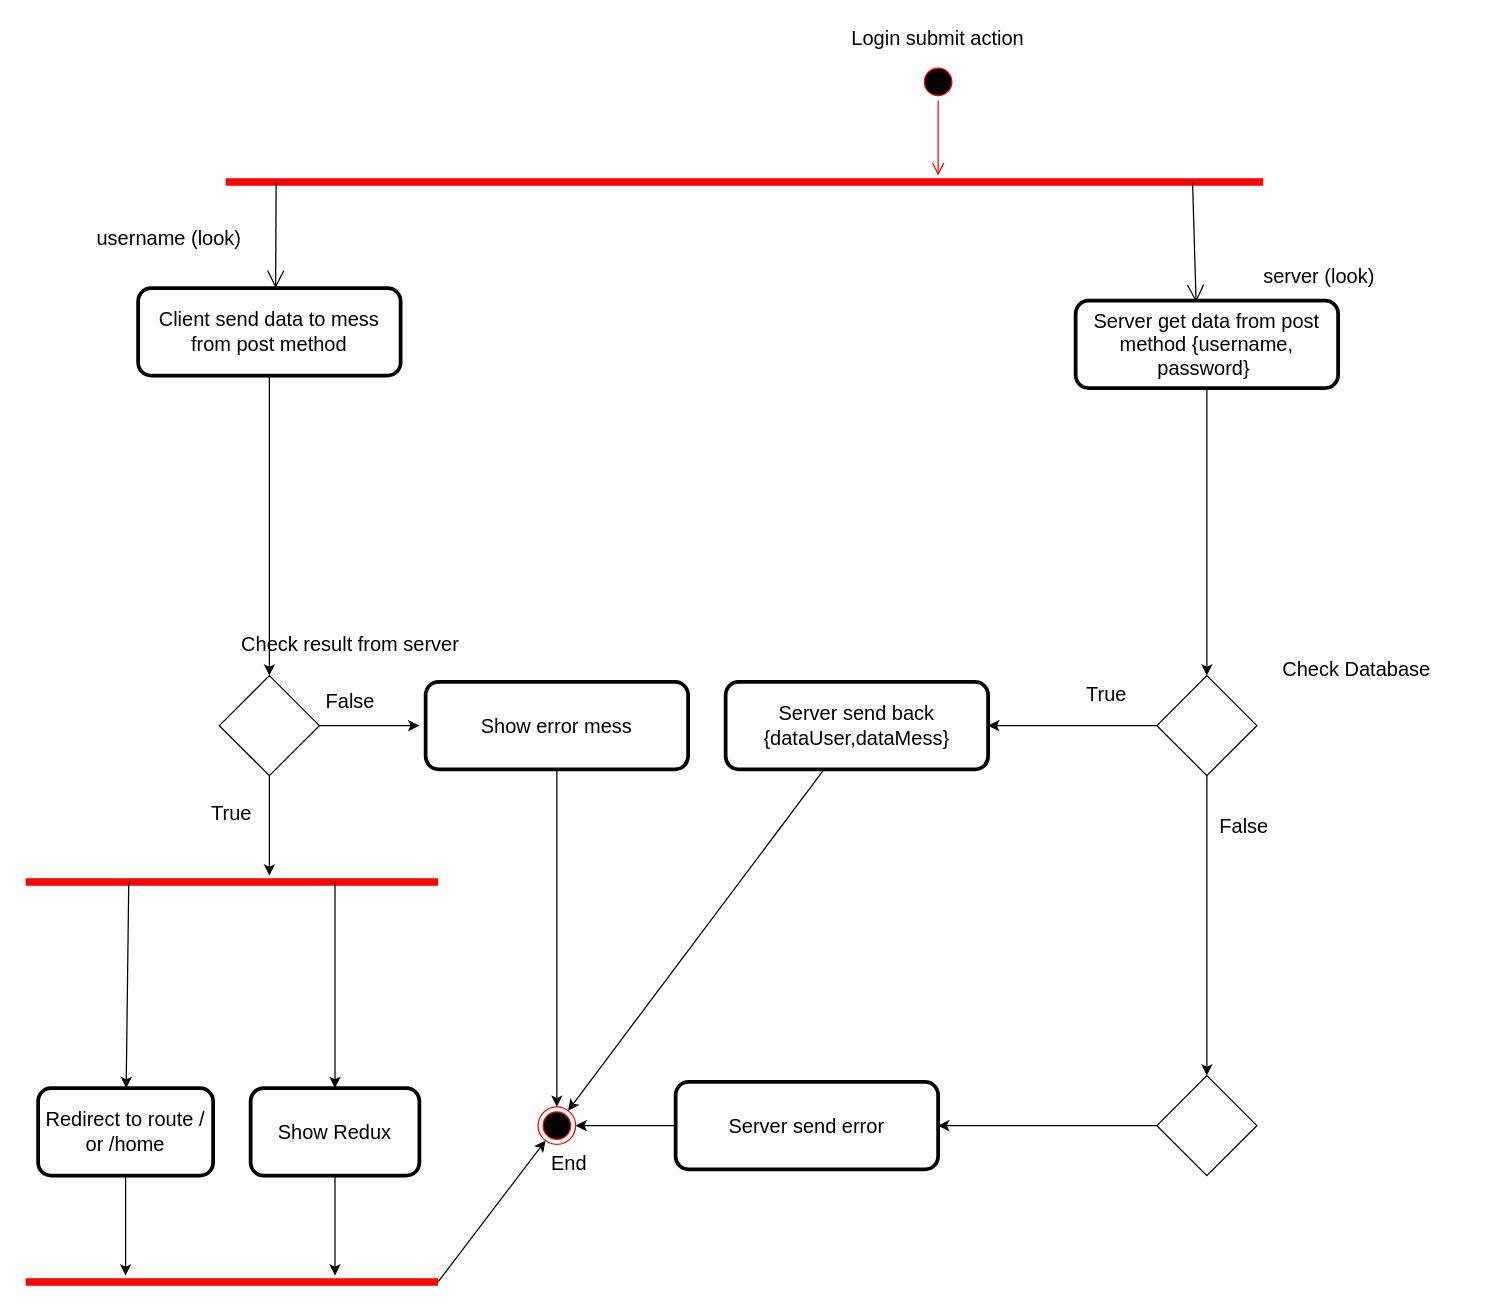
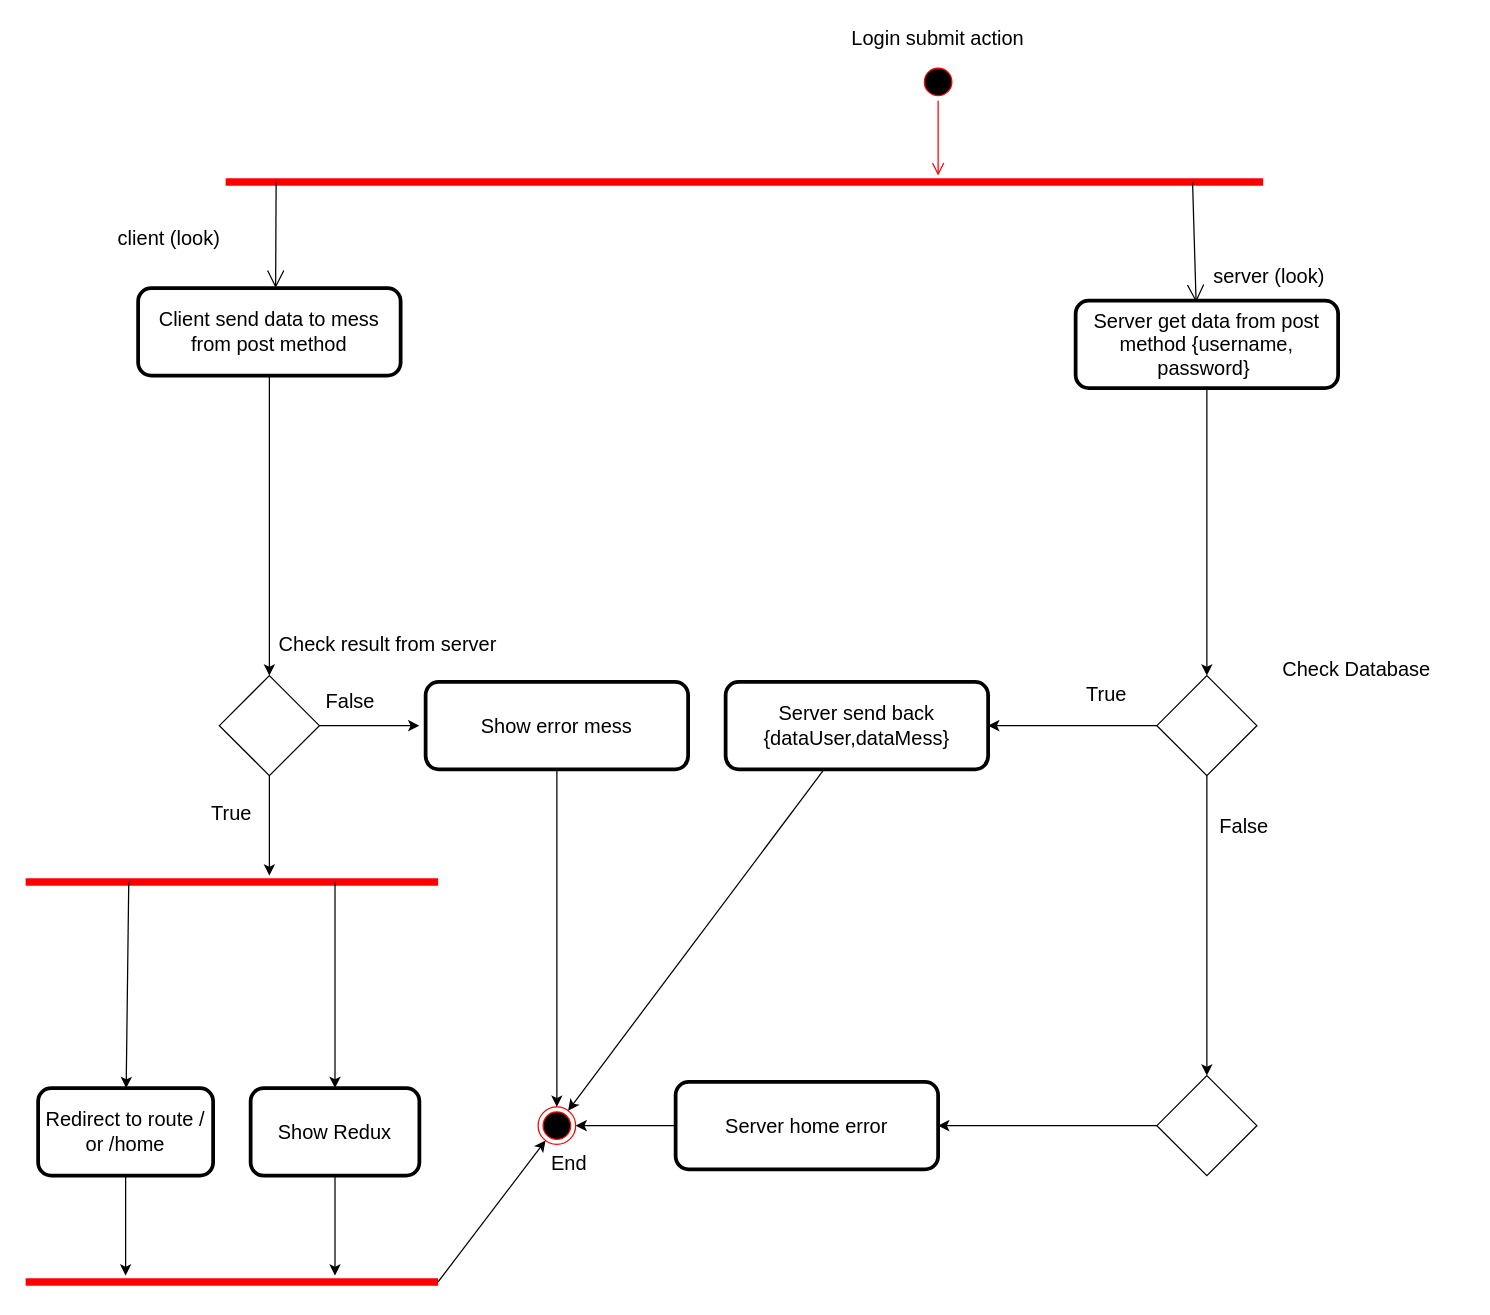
node "username (look)": label "username (look)" -> "client (look)"
node "server (look)": moved (1319, 276) -> (1269, 276)
node "Check result from server": moved (351, 644) -> (388, 644)
node "Server send error": label "Server send error" -> "Server home error"
